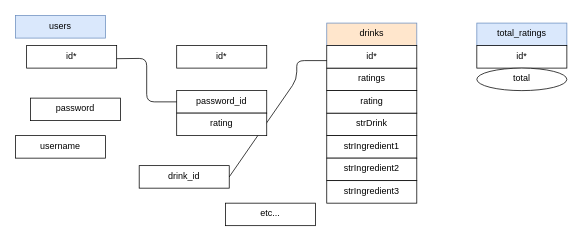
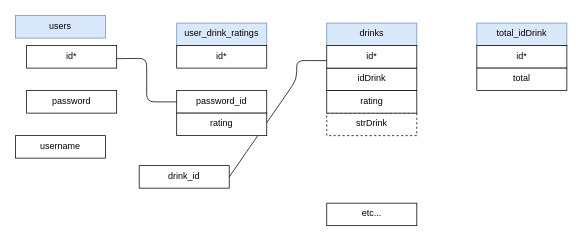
node "user_drink_ratings": added
node "drinks": fillcolor #ffe6cc -> #dae8fc
node "total_ratings": label "total_ratings" -> "total_idDrink"
node "ratings": label "ratings" -> "idDrink"
node "total": shape ellipse -> rectangle
node "password": moved (75, 109) -> (72, 102)
node "strDrink": style solid -> dashed
node "strIngredient1": removed
node "strIngredient2": removed
node "strIngredient3": removed
node "etc...": moved (270, 214) -> (372, 214)
